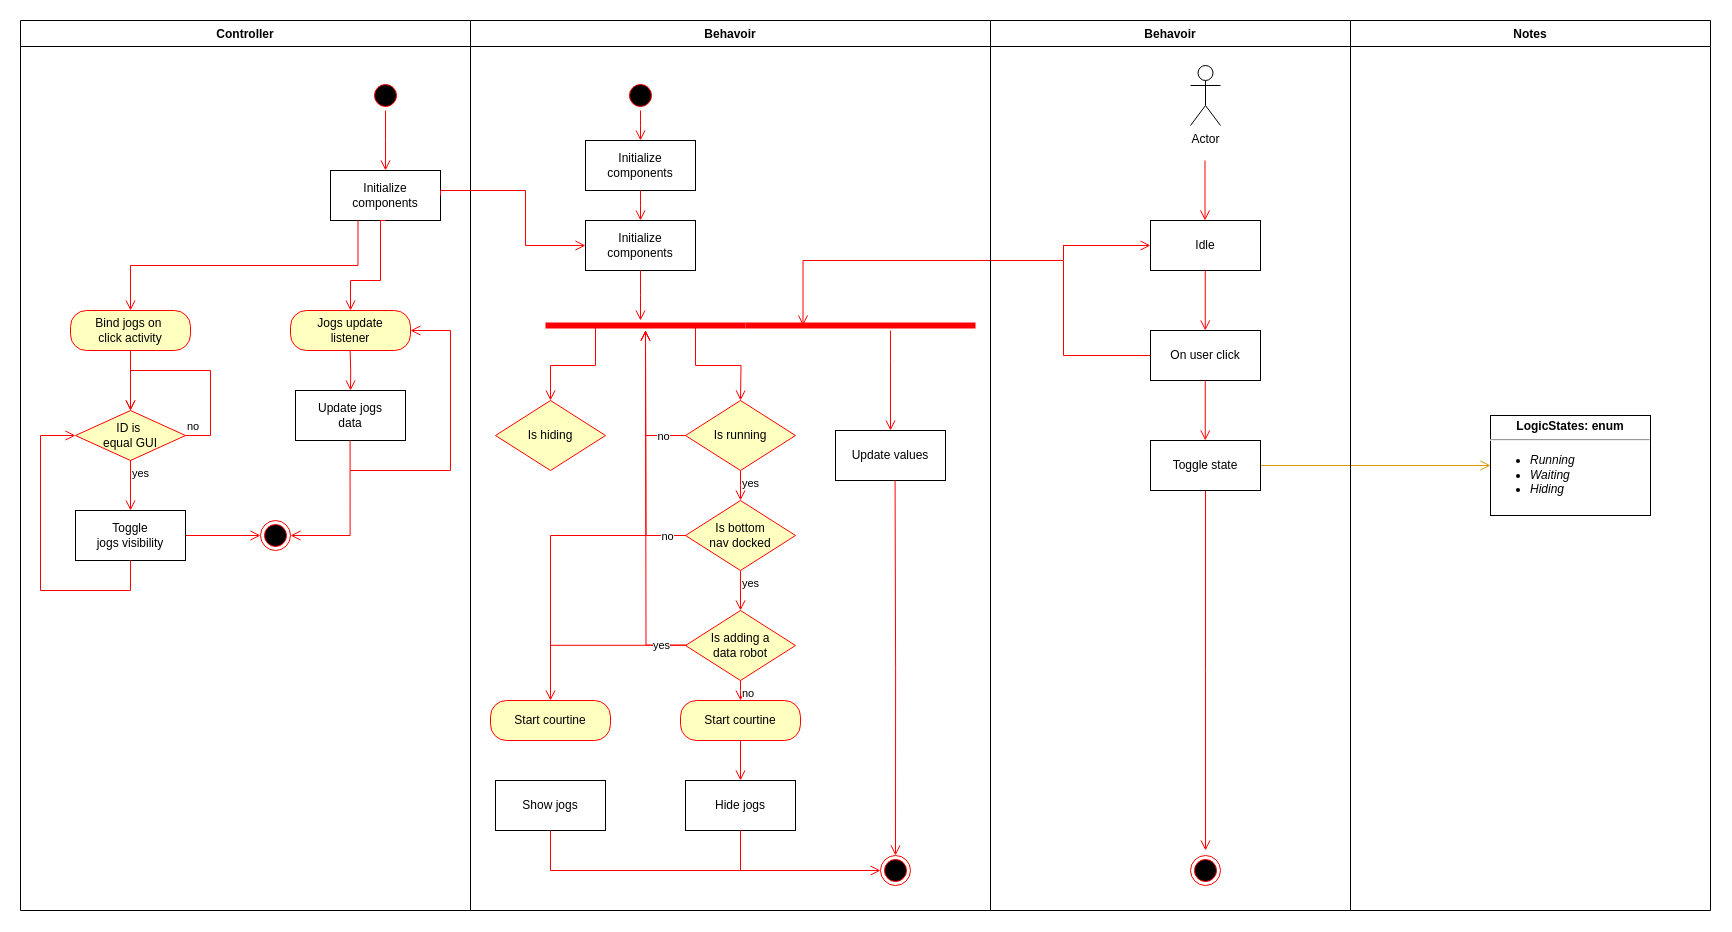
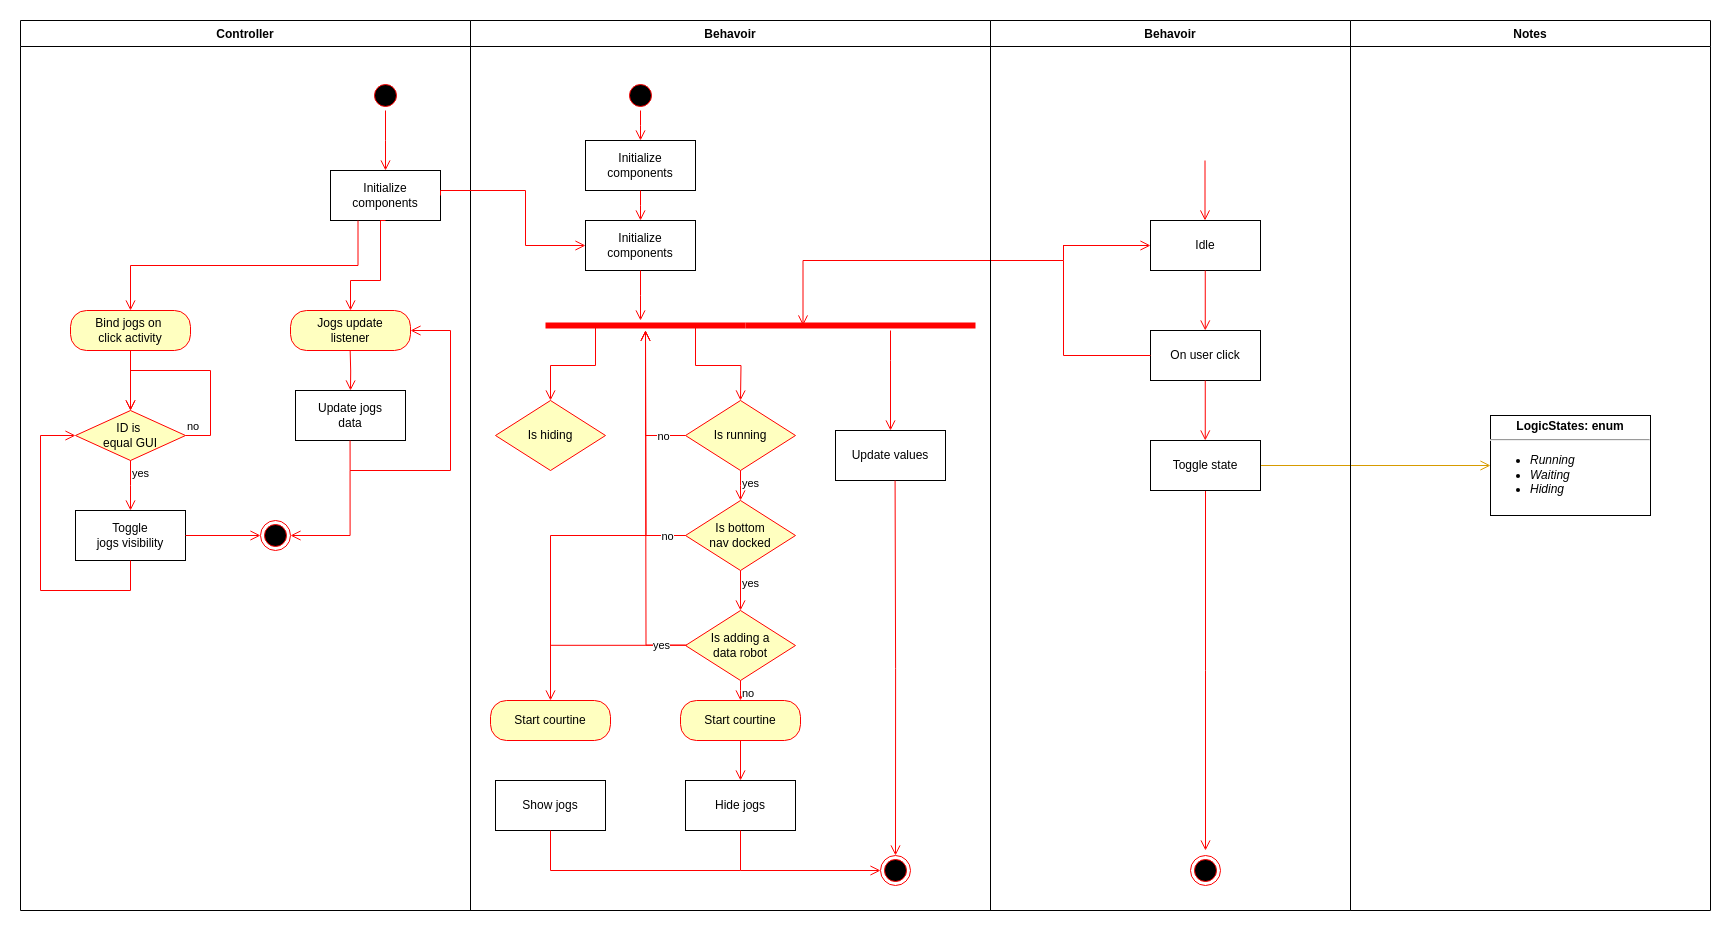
node "Actor": removed
